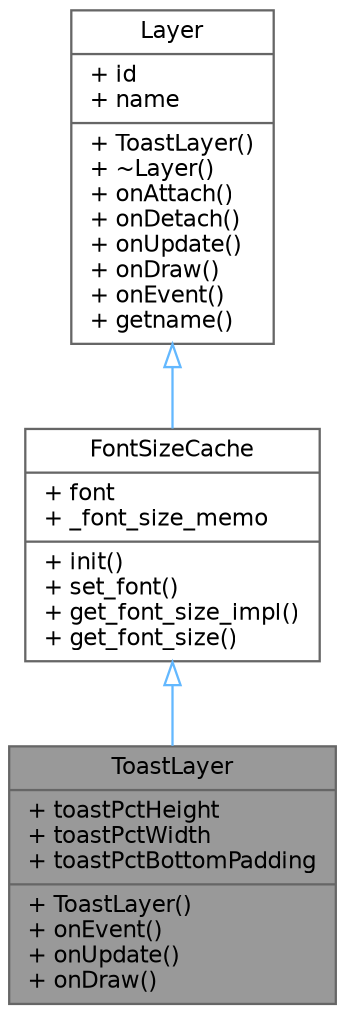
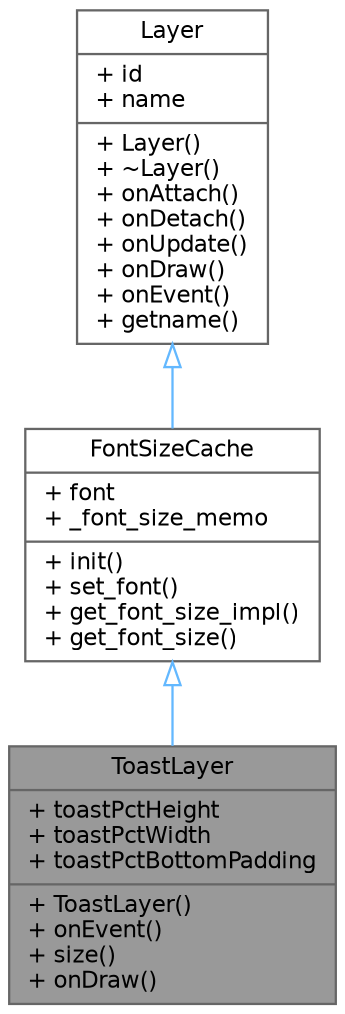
node "Layer": text "+ ToastLayer()" -> "+ Layer()"
node "ToastLayer": text "+ onUpdate()" -> "+ size()"
